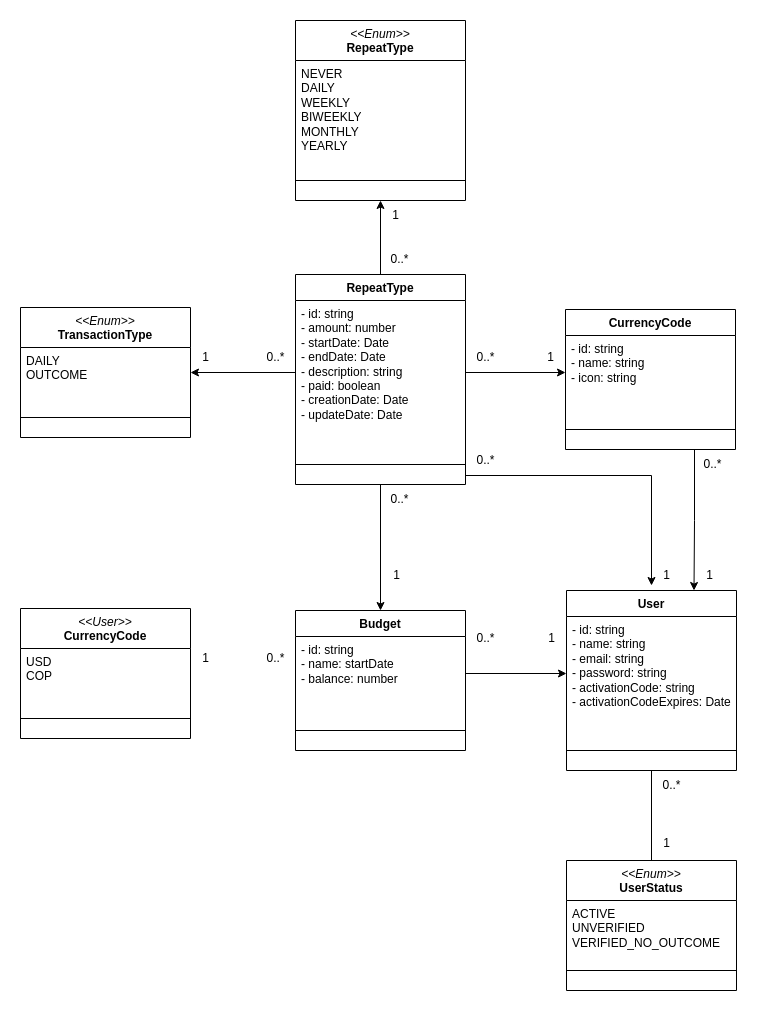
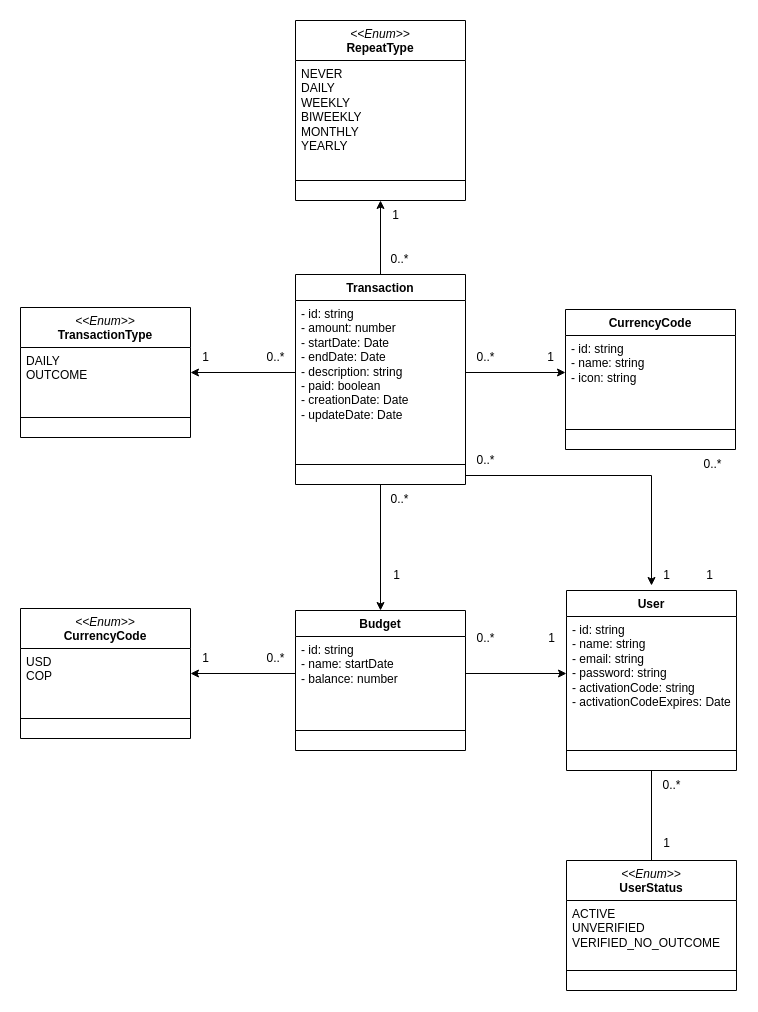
node "RepeatType": label "RepeatType" -> "Transaction"
edge "CurrencyCode" -> "User": removed
node "<<User>> CurrencyCode": label "<<User>> CurrencyCode" -> "<<Enum>> CurrencyCode"
edge "- id: string - name: startDate - balance: number" -> "USD COP": added
